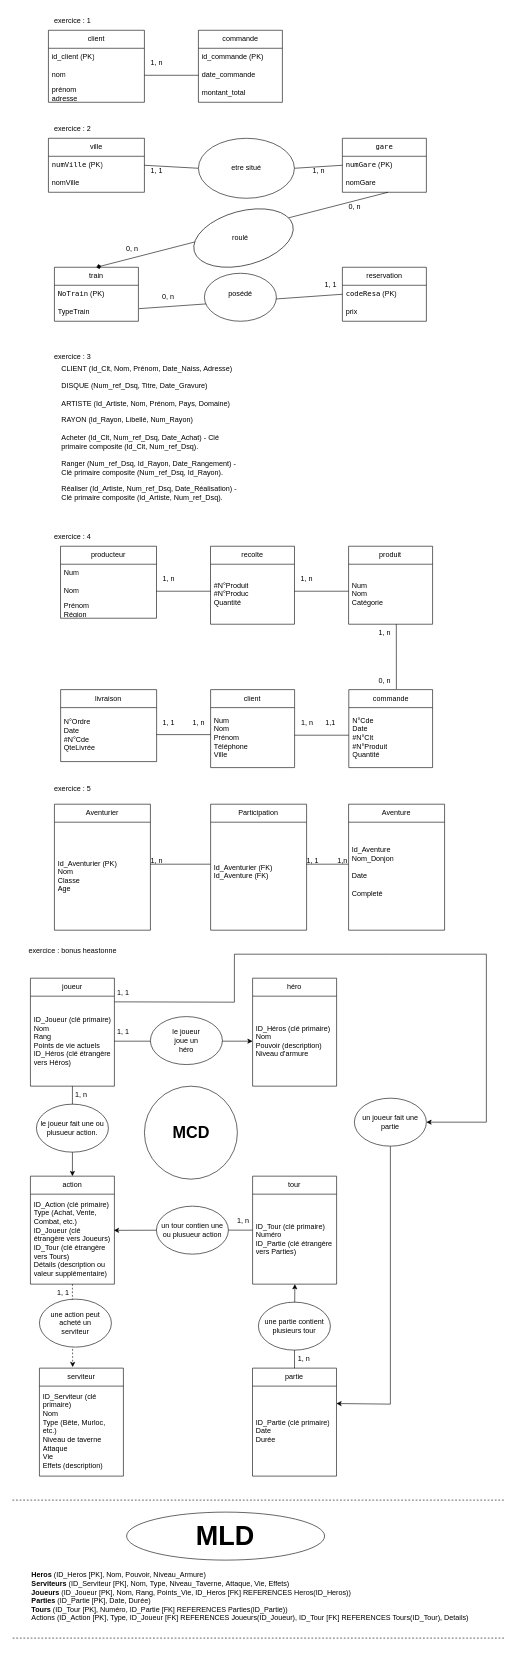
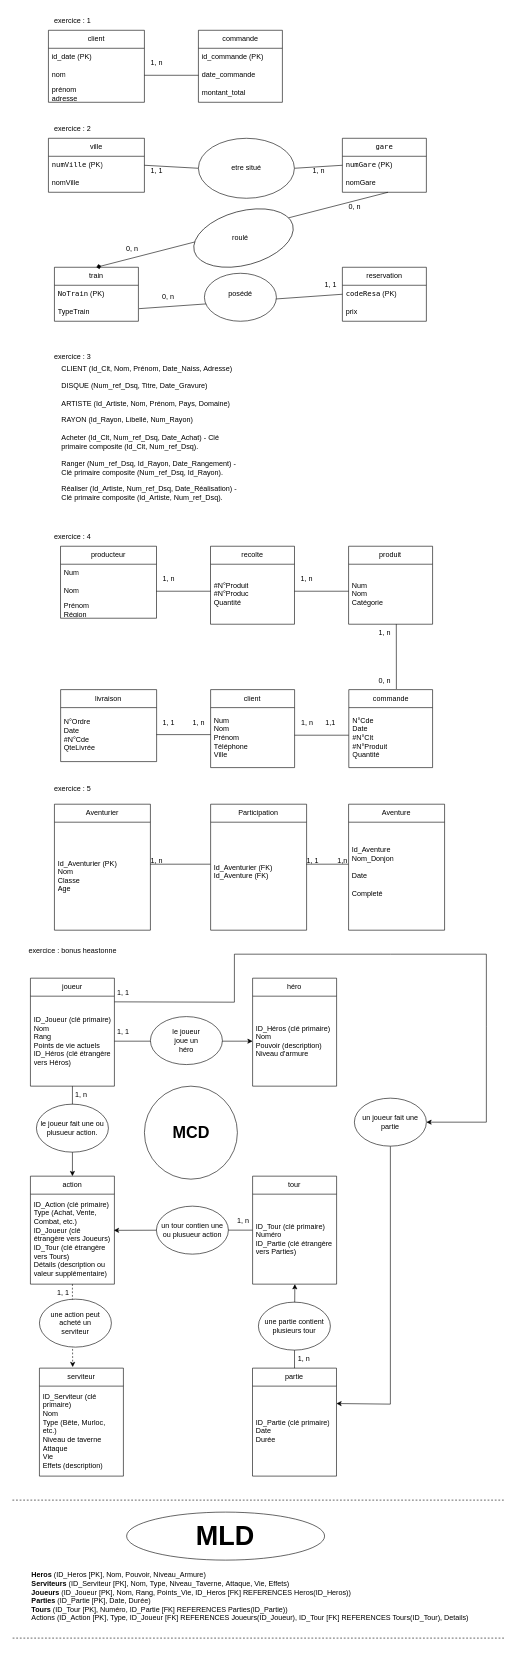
node "id_client (PK)": label "id_client (PK)" -> "id_date (PK)"
